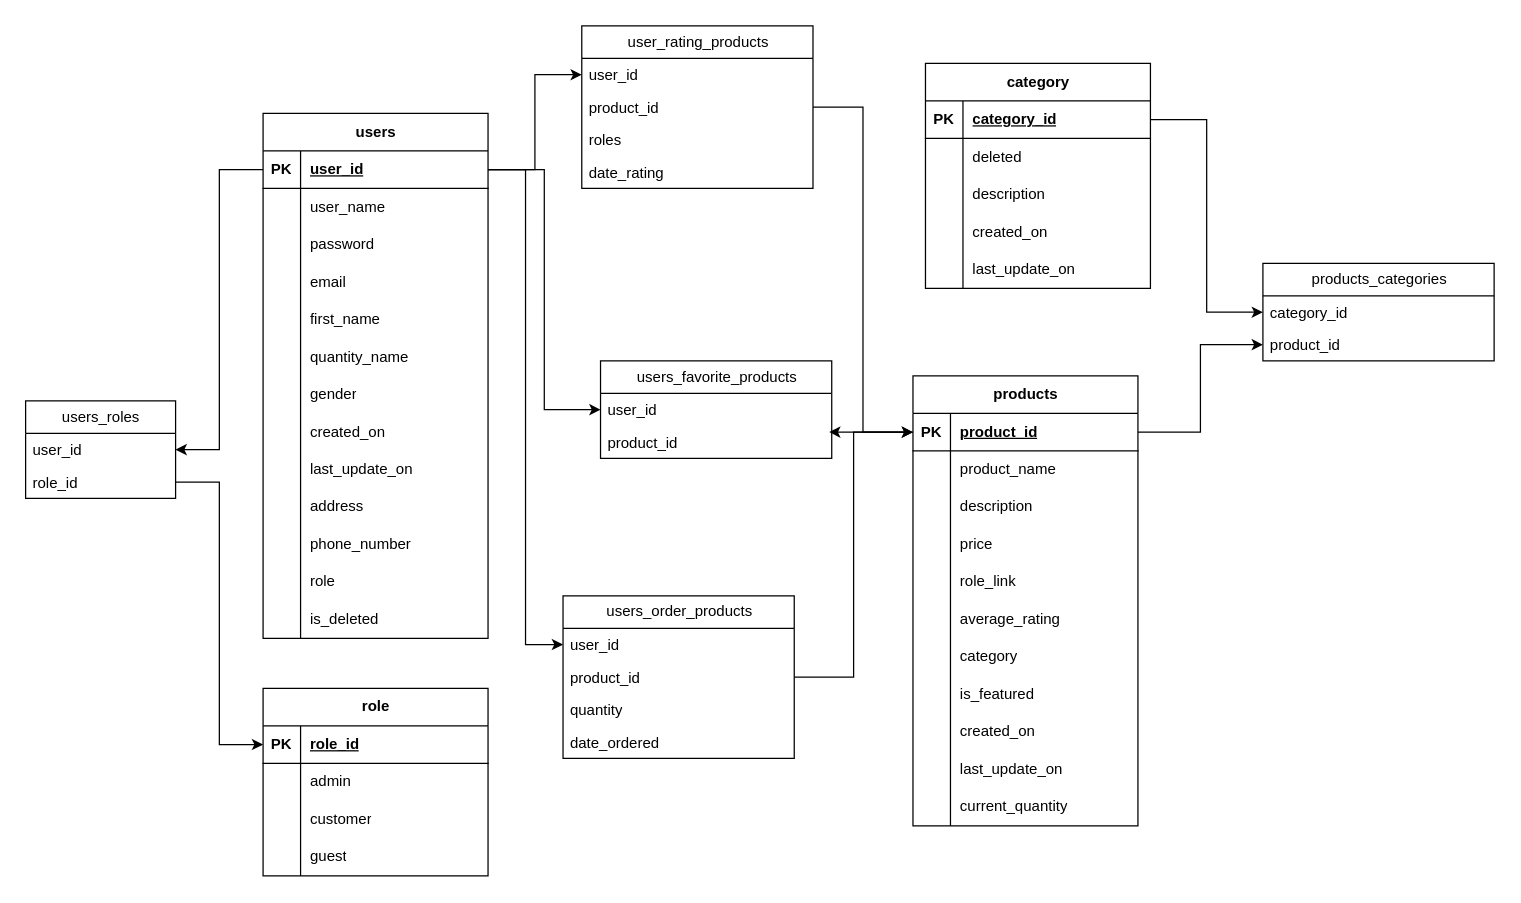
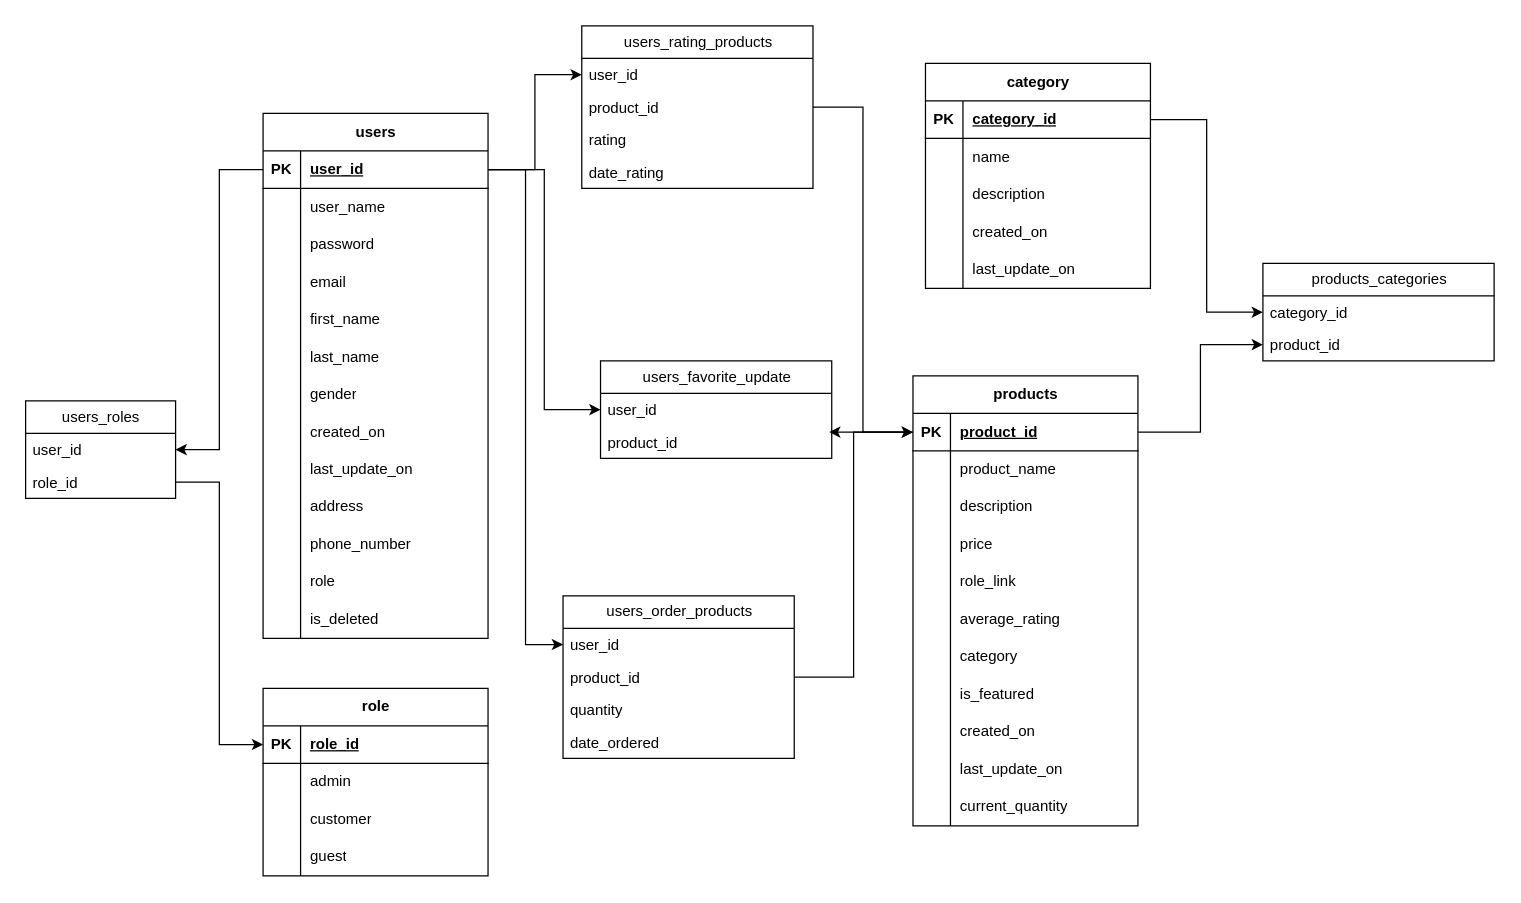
node "user_rating_products": label "user_rating_products" -> "users_rating_products"
node "roles": label "roles" -> "rating"
node "deleted": label "deleted" -> "name"
node "quantity_name": label "quantity_name" -> "last_name"
node "users_favorite_products": label "users_favorite_products" -> "users_favorite_update"
